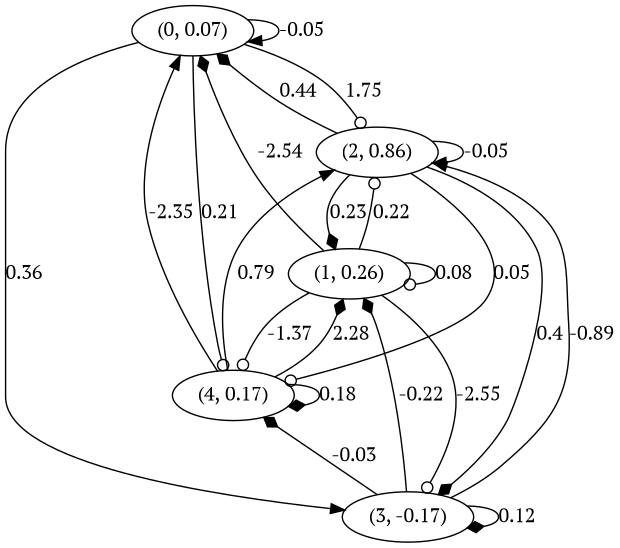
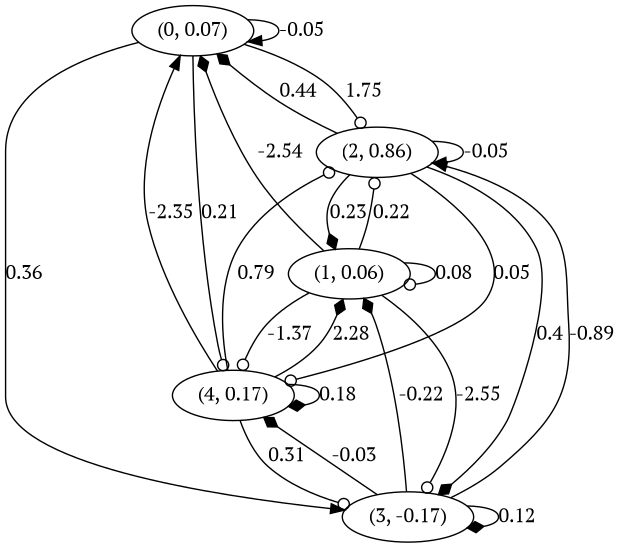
edge "(4, 0.17)" -> "(2, 0.86)": arrowhead normal -> odot
node "(1, 0.26)": label "(1, 0.26)" -> "(1, 0.06)"
edge "(4, 0.17)" -> "(3, -0.17)": added, label "0.31"
